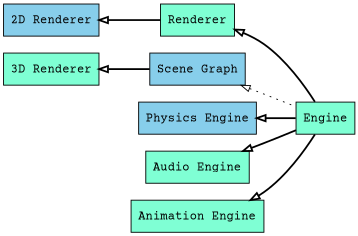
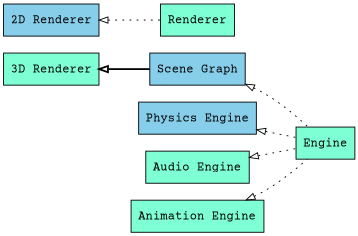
edge "Renderer" -> "2D Renderer": style bold -> dotted
edge "Engine" -> "Renderer": removed
edge "Engine" -> "Physics Engine": style bold -> dotted
edge "Engine" -> "Audio Engine": style bold -> dotted
edge "Engine" -> "Animation Engine": style bold -> dotted
